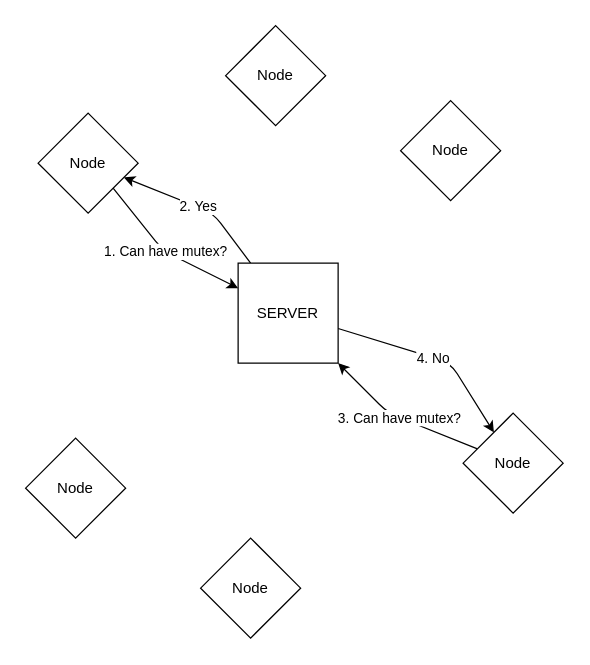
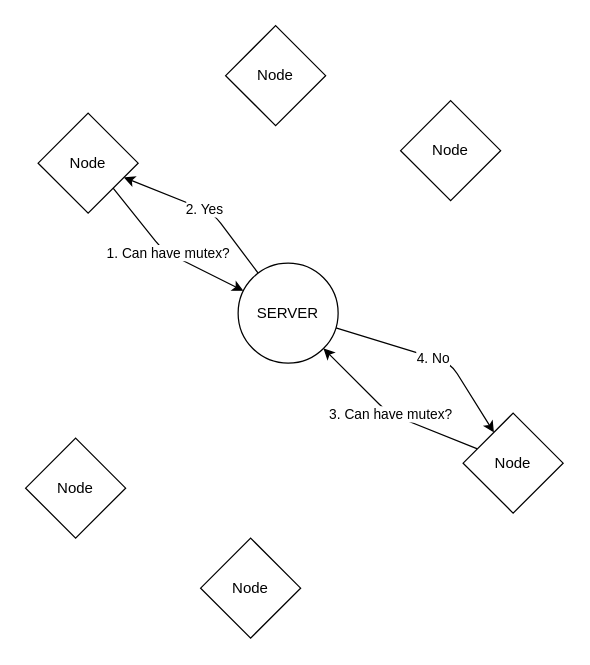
node "SERVER": shape rectangle -> ellipse
